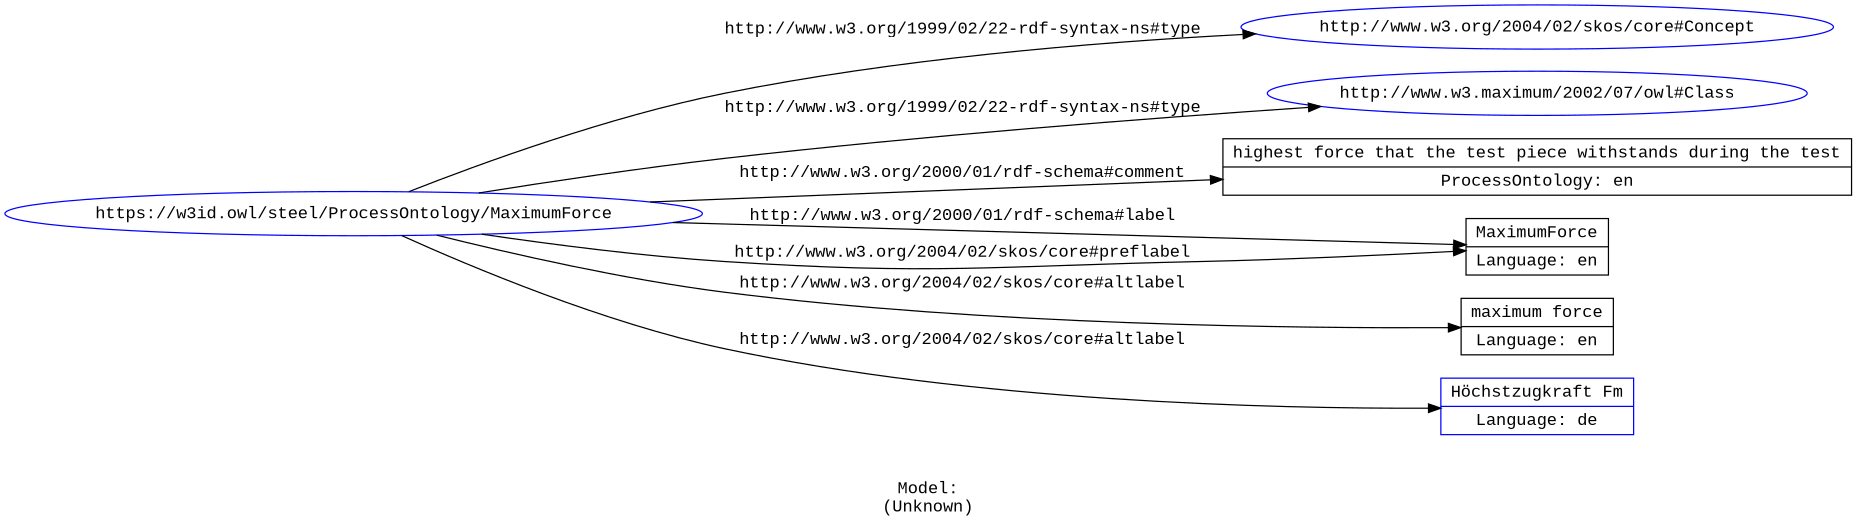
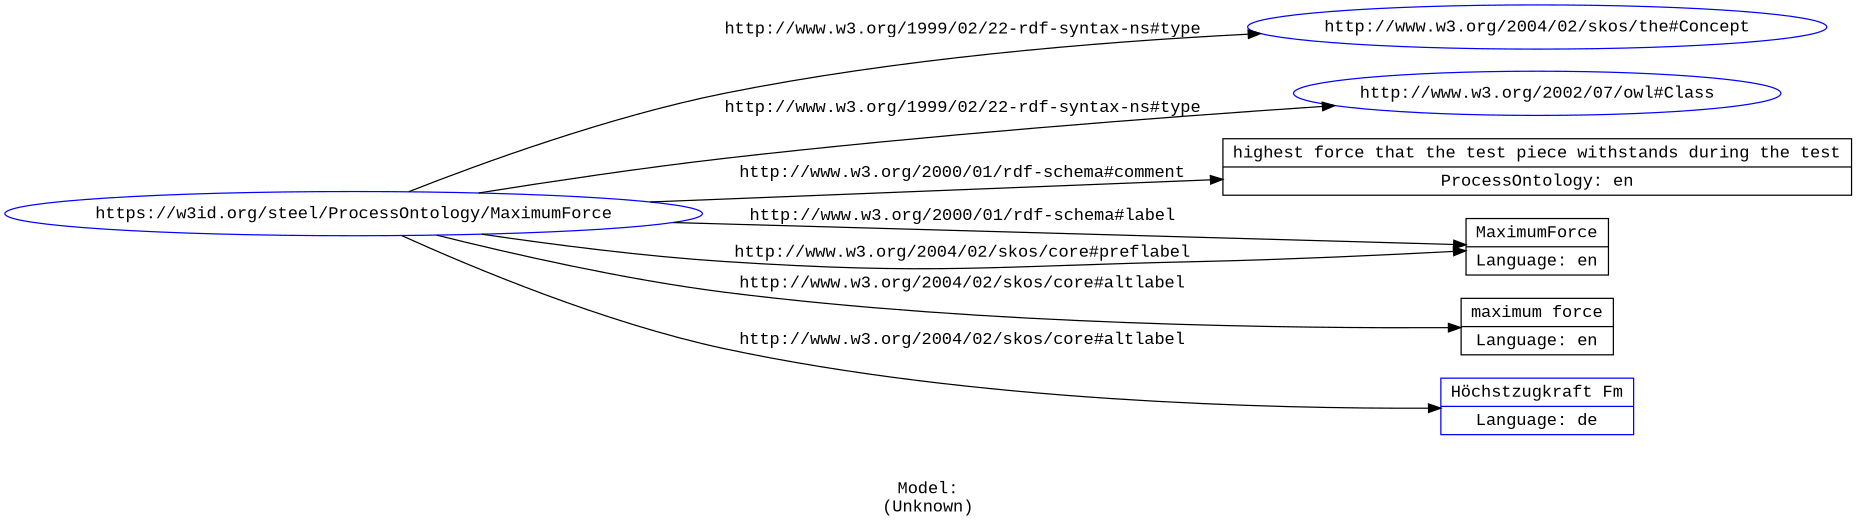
node "http://www.w3.org/2004/02/skos/core#Concept": label "http://www.w3.org/2004/02/skos/core#Concept" -> "http://www.w3.org/2004/02/skos/the#Concept"
node "http://www.w3.maximum/2002/07/owl#Class": label "http://www.w3.maximum/2002/07/owl#Class" -> "http://www.w3.org/2002/07/owl#Class"
node "https://w3id.owl/steel/ProcessOntology/MaximumForce": label "https://w3id.owl/steel/ProcessOntology/MaximumForce" -> "https://w3id.org/steel/ProcessOntology/MaximumForce"
